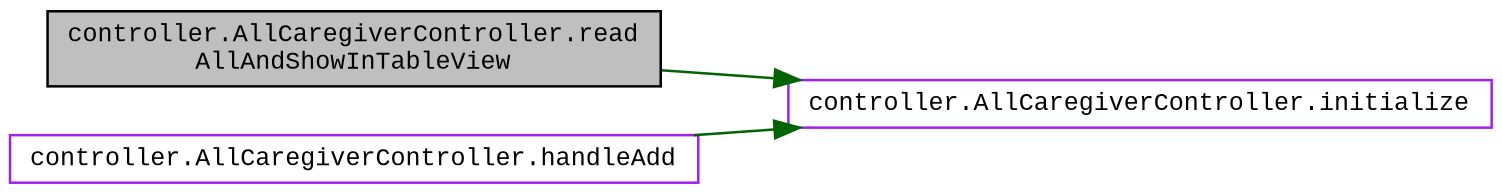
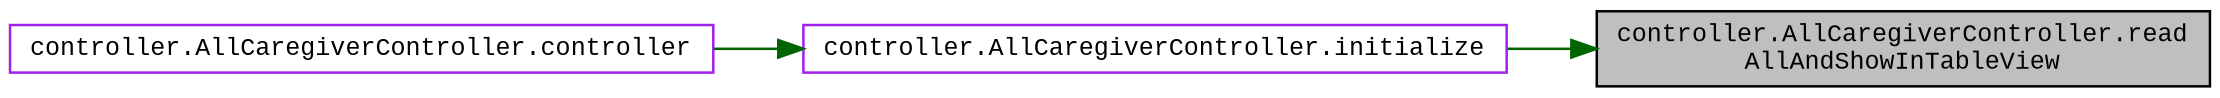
edge "controller.AllCaregiverController.read AllAndShowInTableView" -> "controller.AllCaregiverController.initialize": reversed
node "controller.AllCaregiverController.handleAdd": label "controller.AllCaregiverController.handleAdd" -> "controller.AllCaregiverController.controller"
